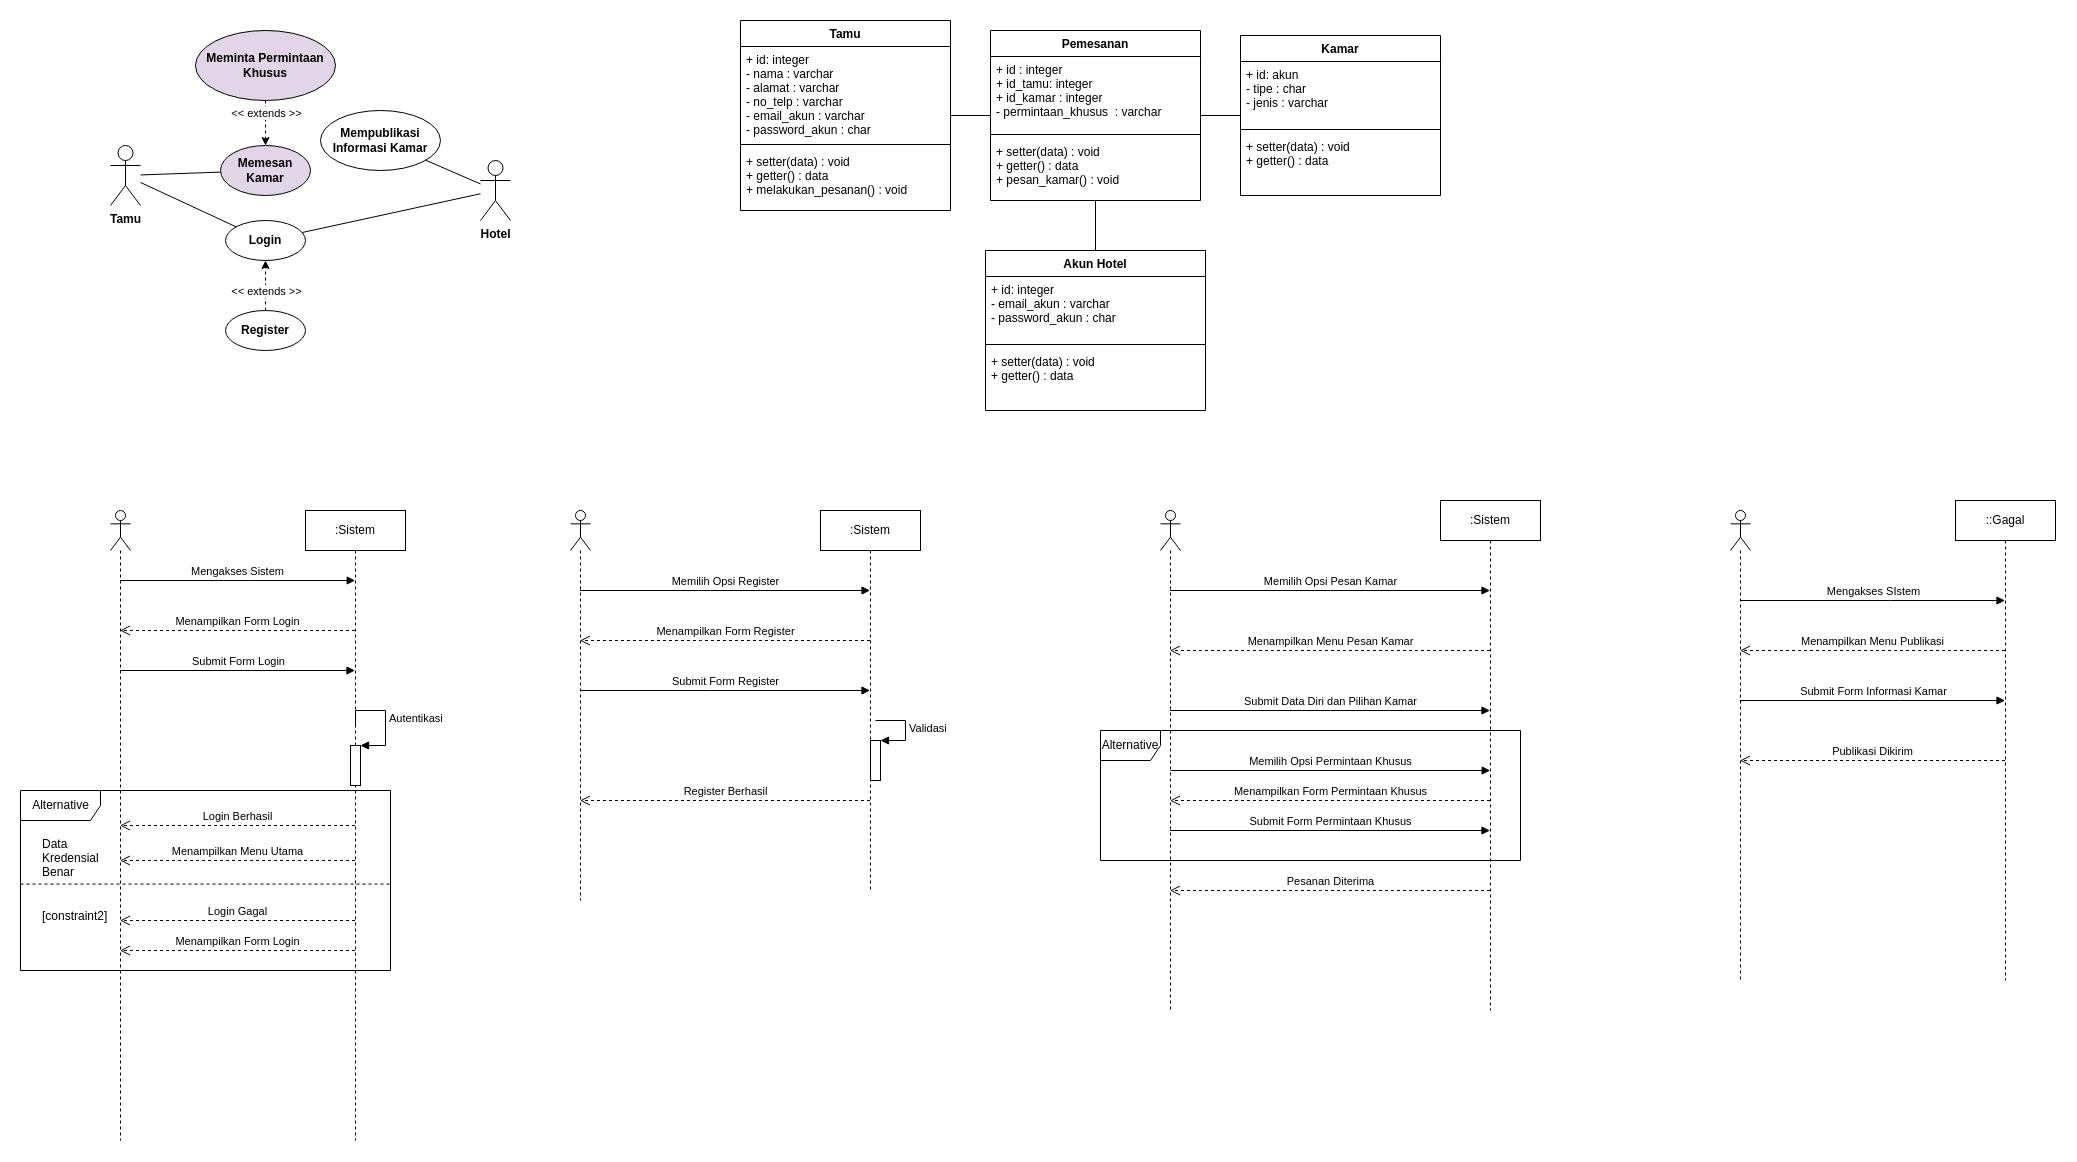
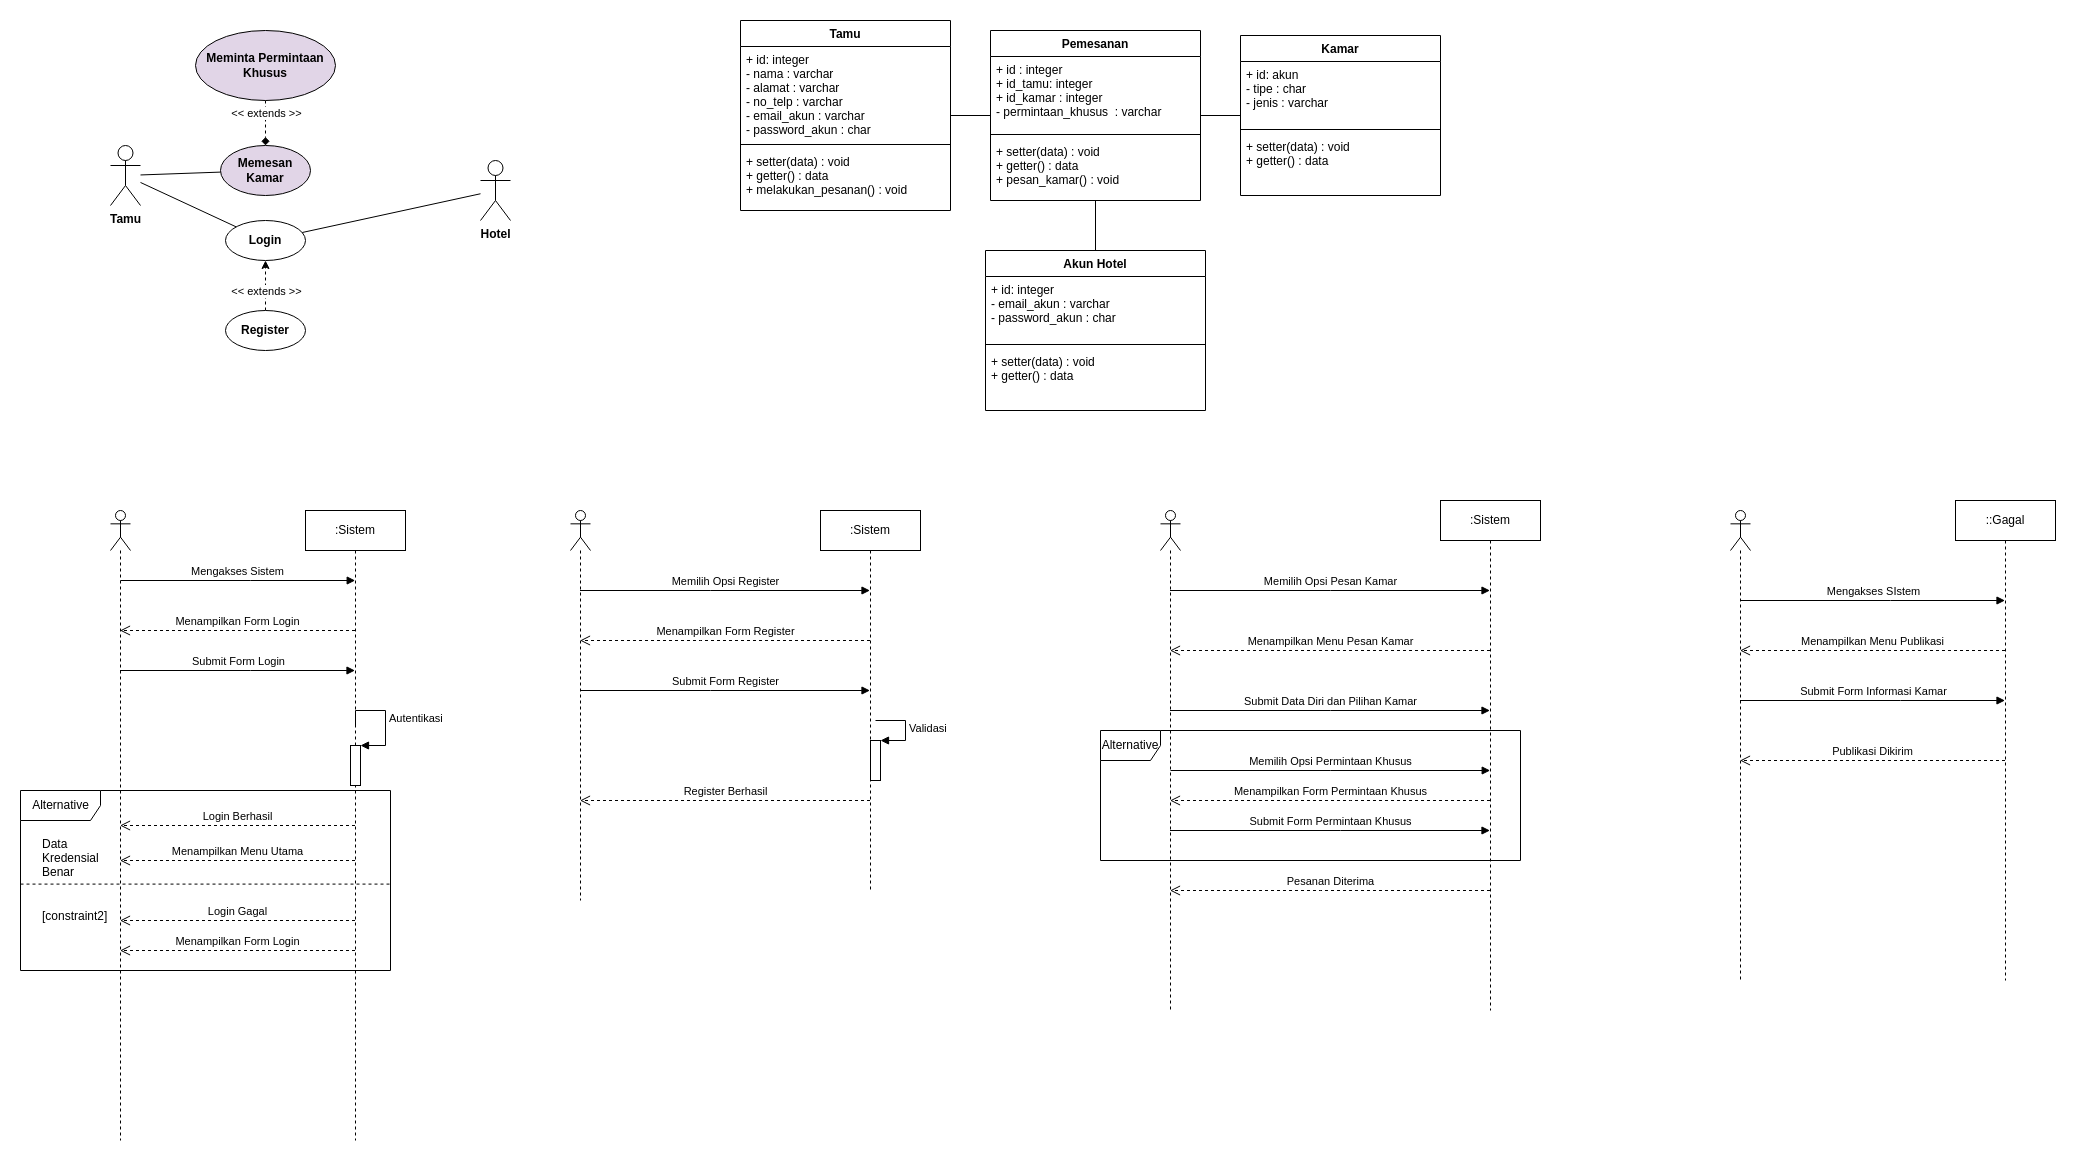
edge "Meminta Permintaan Khusus" -> "Memesan Kamar": arrowhead classic -> diamond
node "Mempublikasi Informasi Kamar": removed
edge "Mempublikasi Informasi Kamar" -- "Hotel": removed
